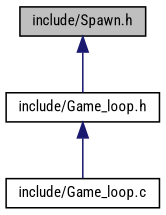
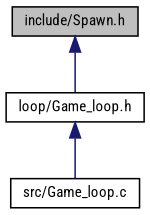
node "include/Game_loop.h": label "include/Game_loop.h" -> "loop/Game_loop.h"
node "include/Game_loop.c": label "include/Game_loop.c" -> "src/Game_loop.c"
